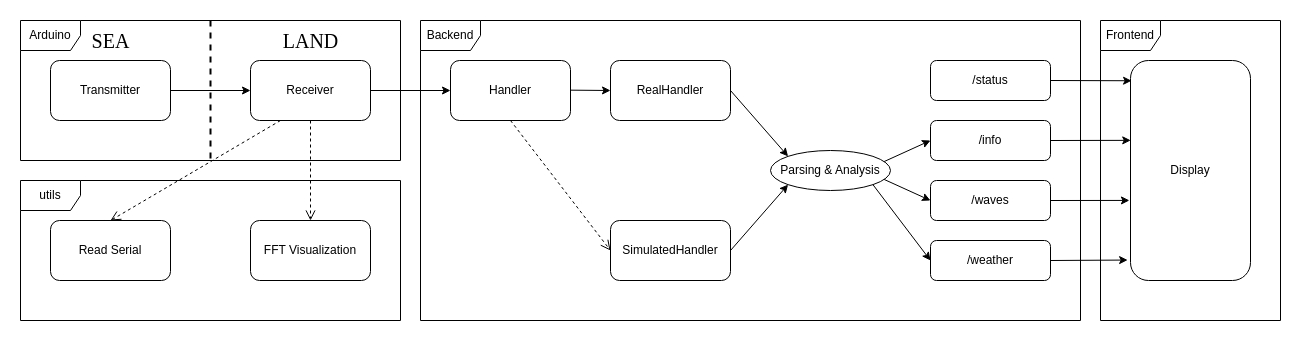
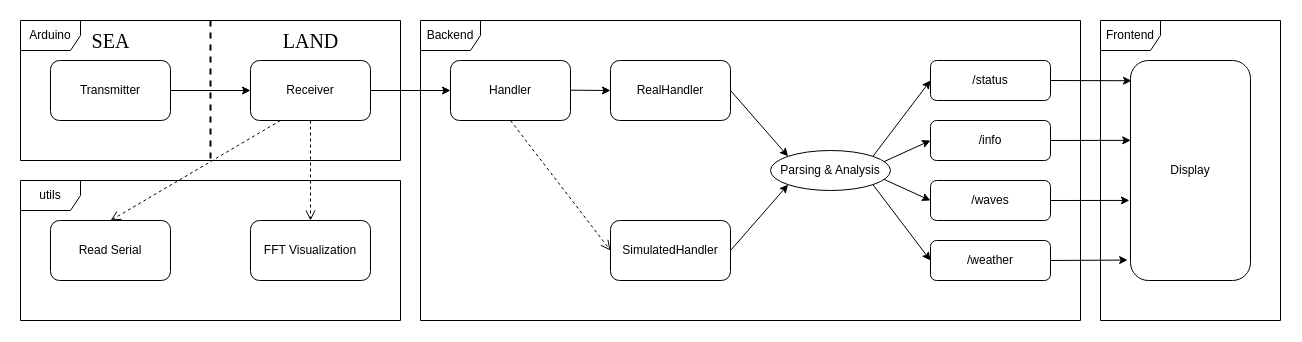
edge "Parsing & Analysis" -> "/status": added
